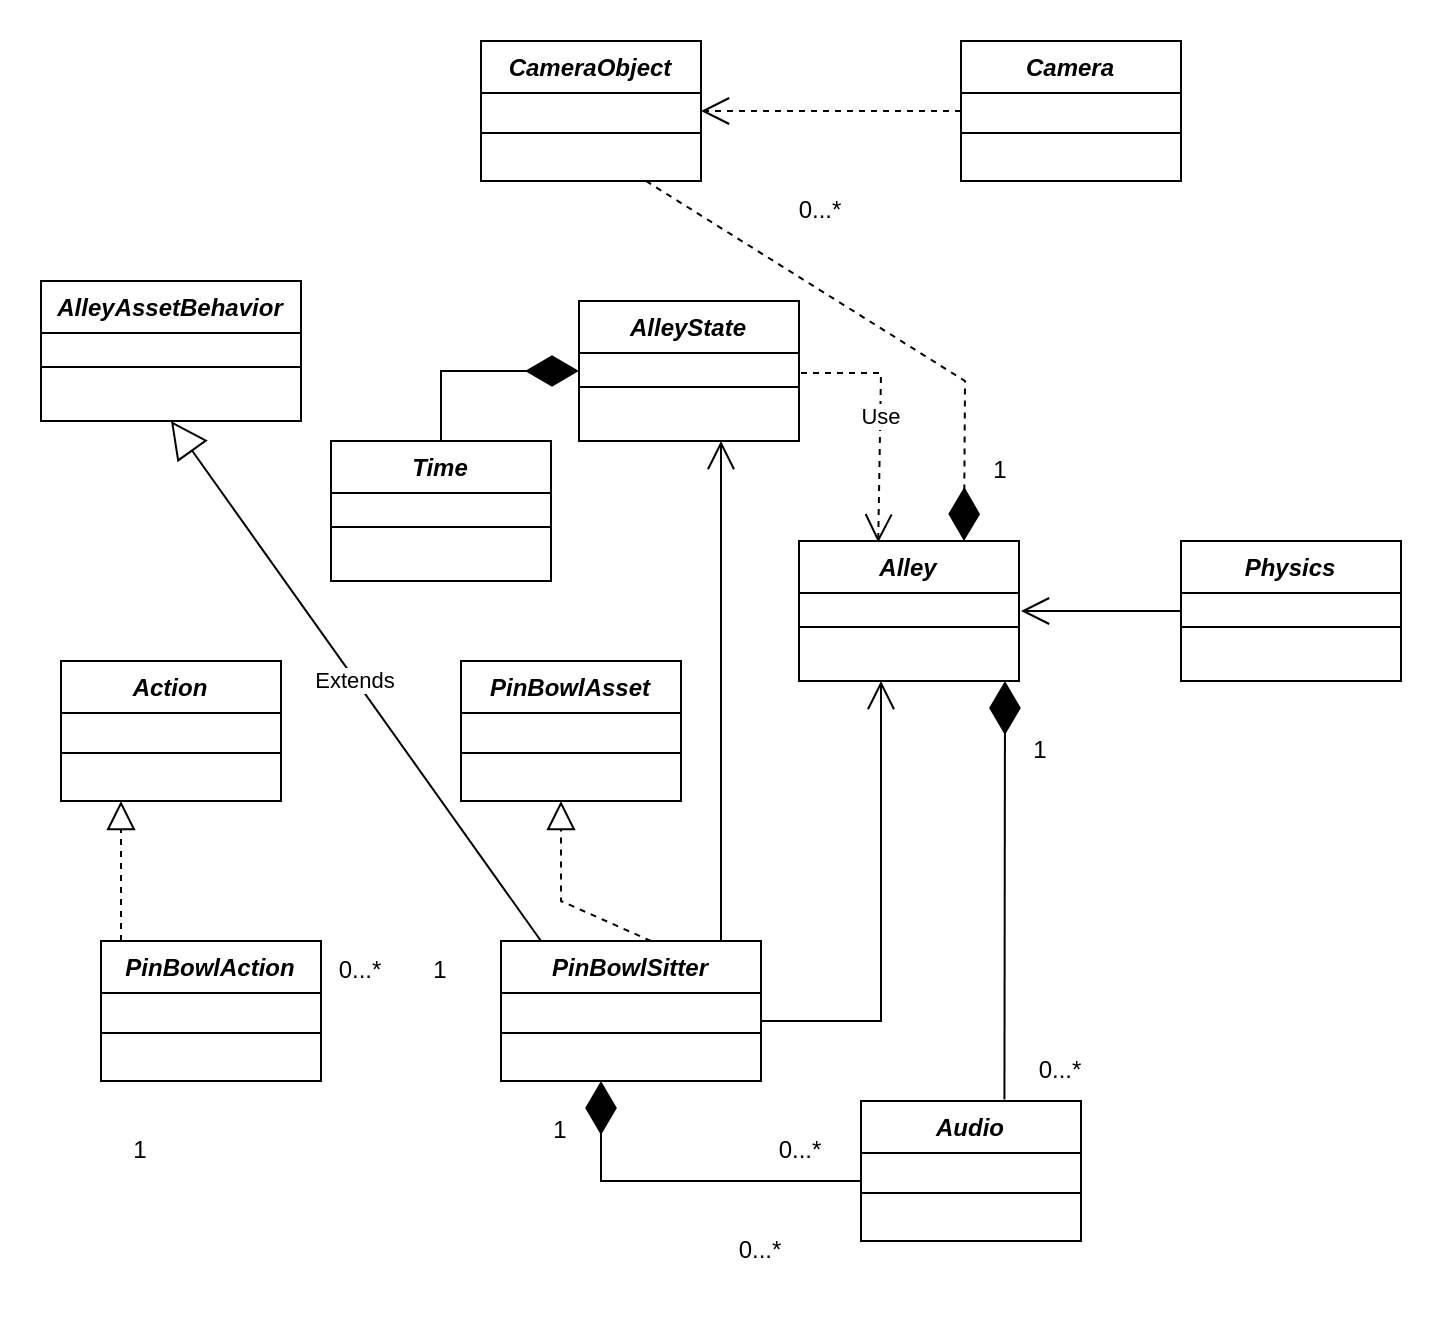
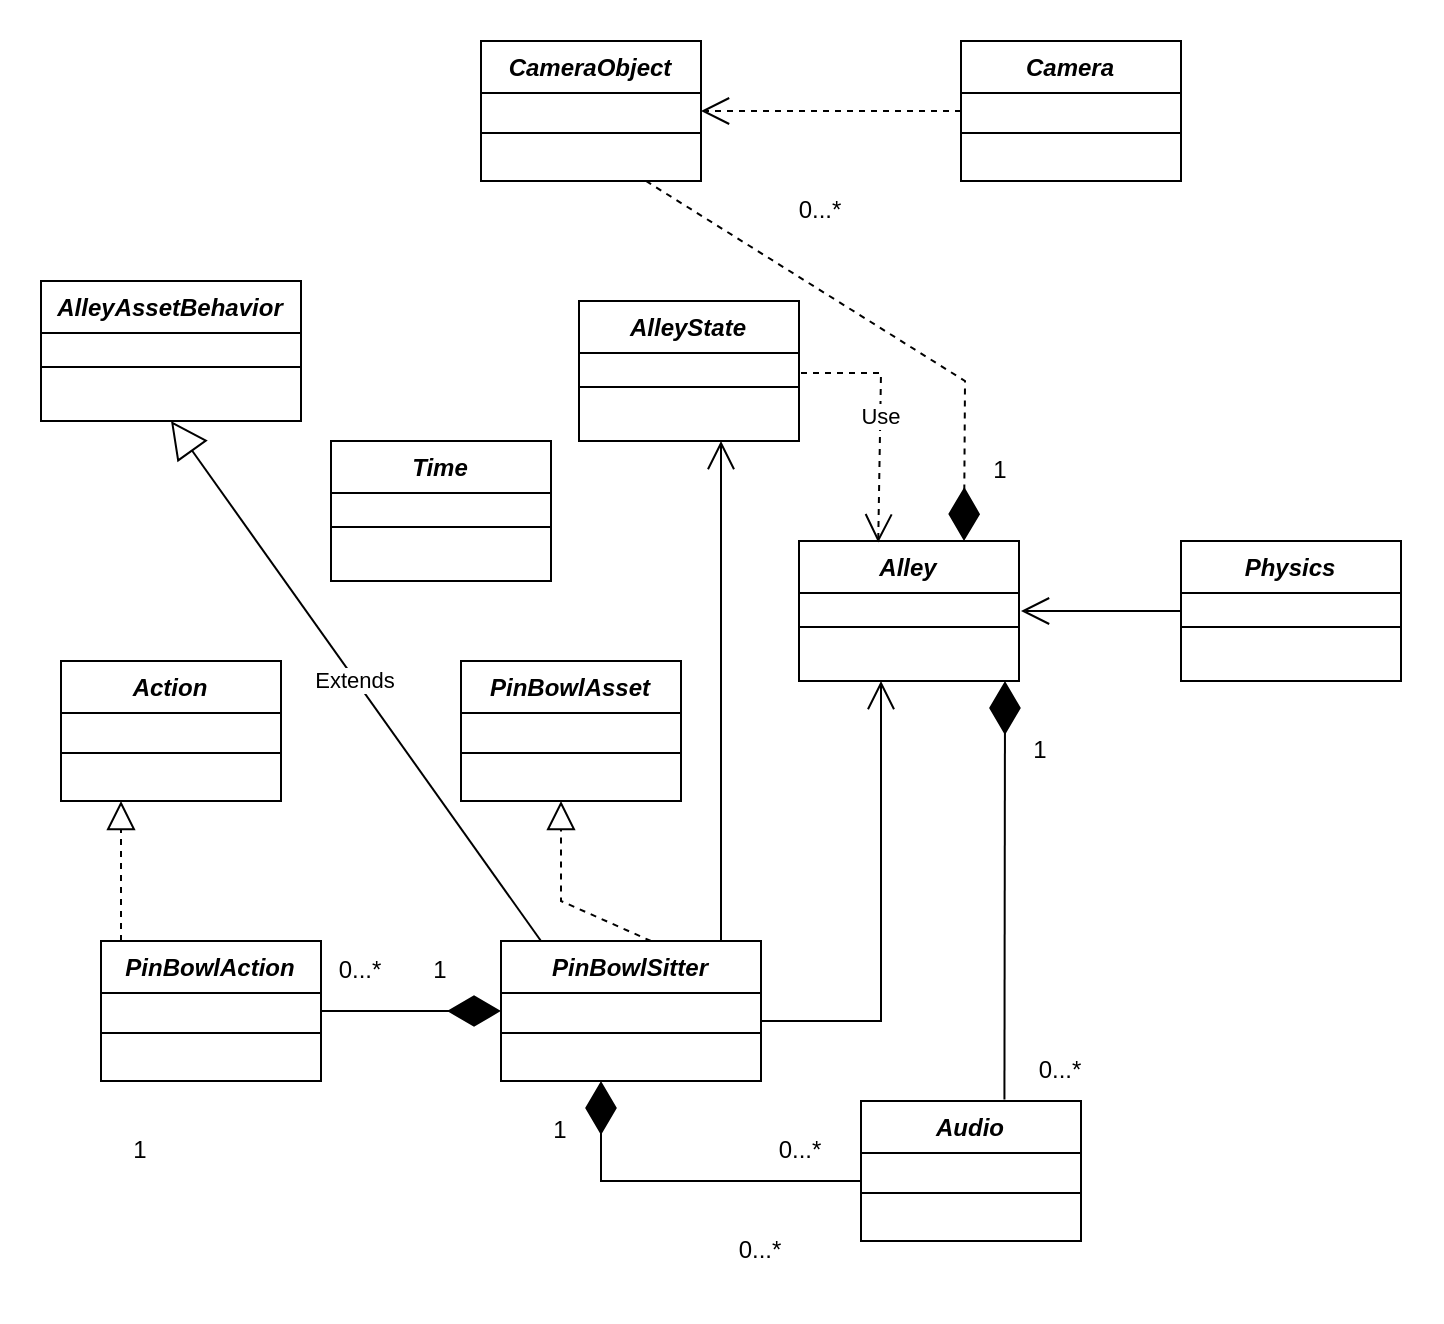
edge "Time" -> "AlleyState": removed
edge "PinBowlAction" -> "PinBowlSitter": added
